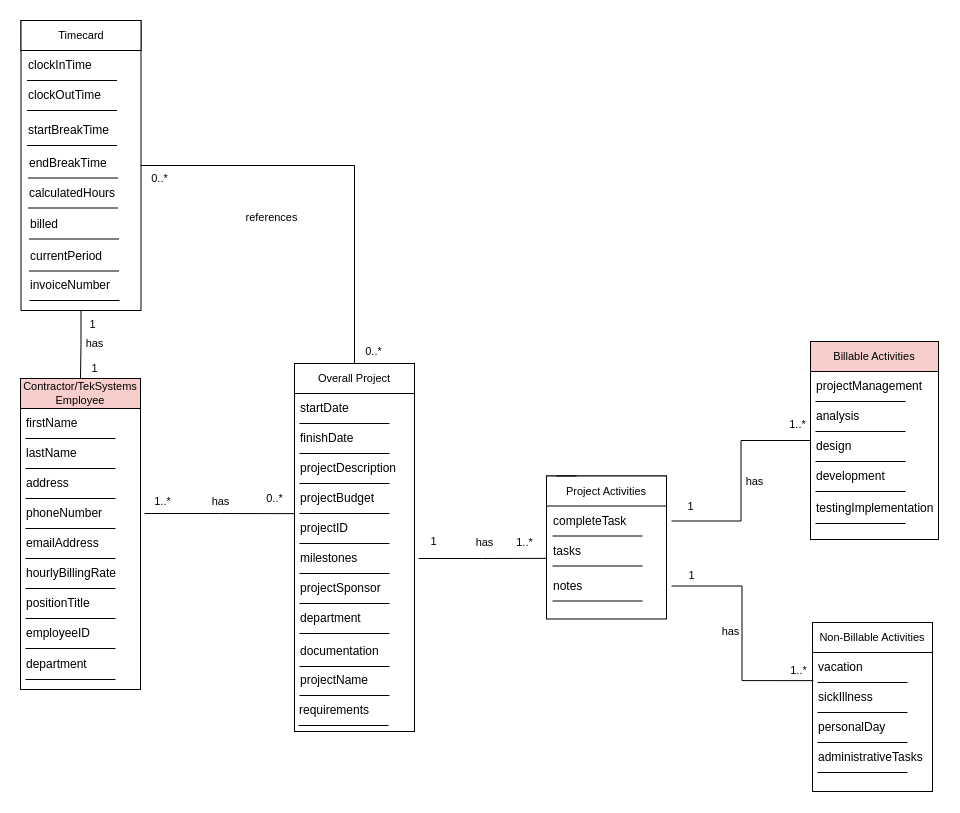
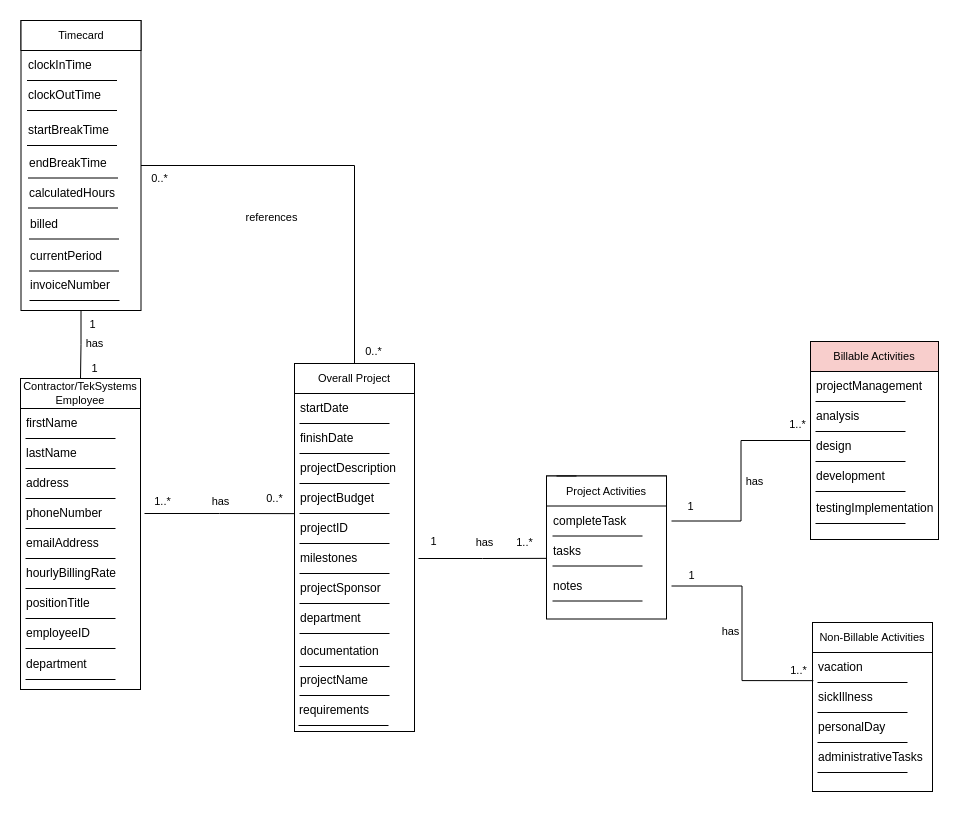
node "Contractor/TekSystems Employee": fillcolor #f8cecc -> #ffffff
